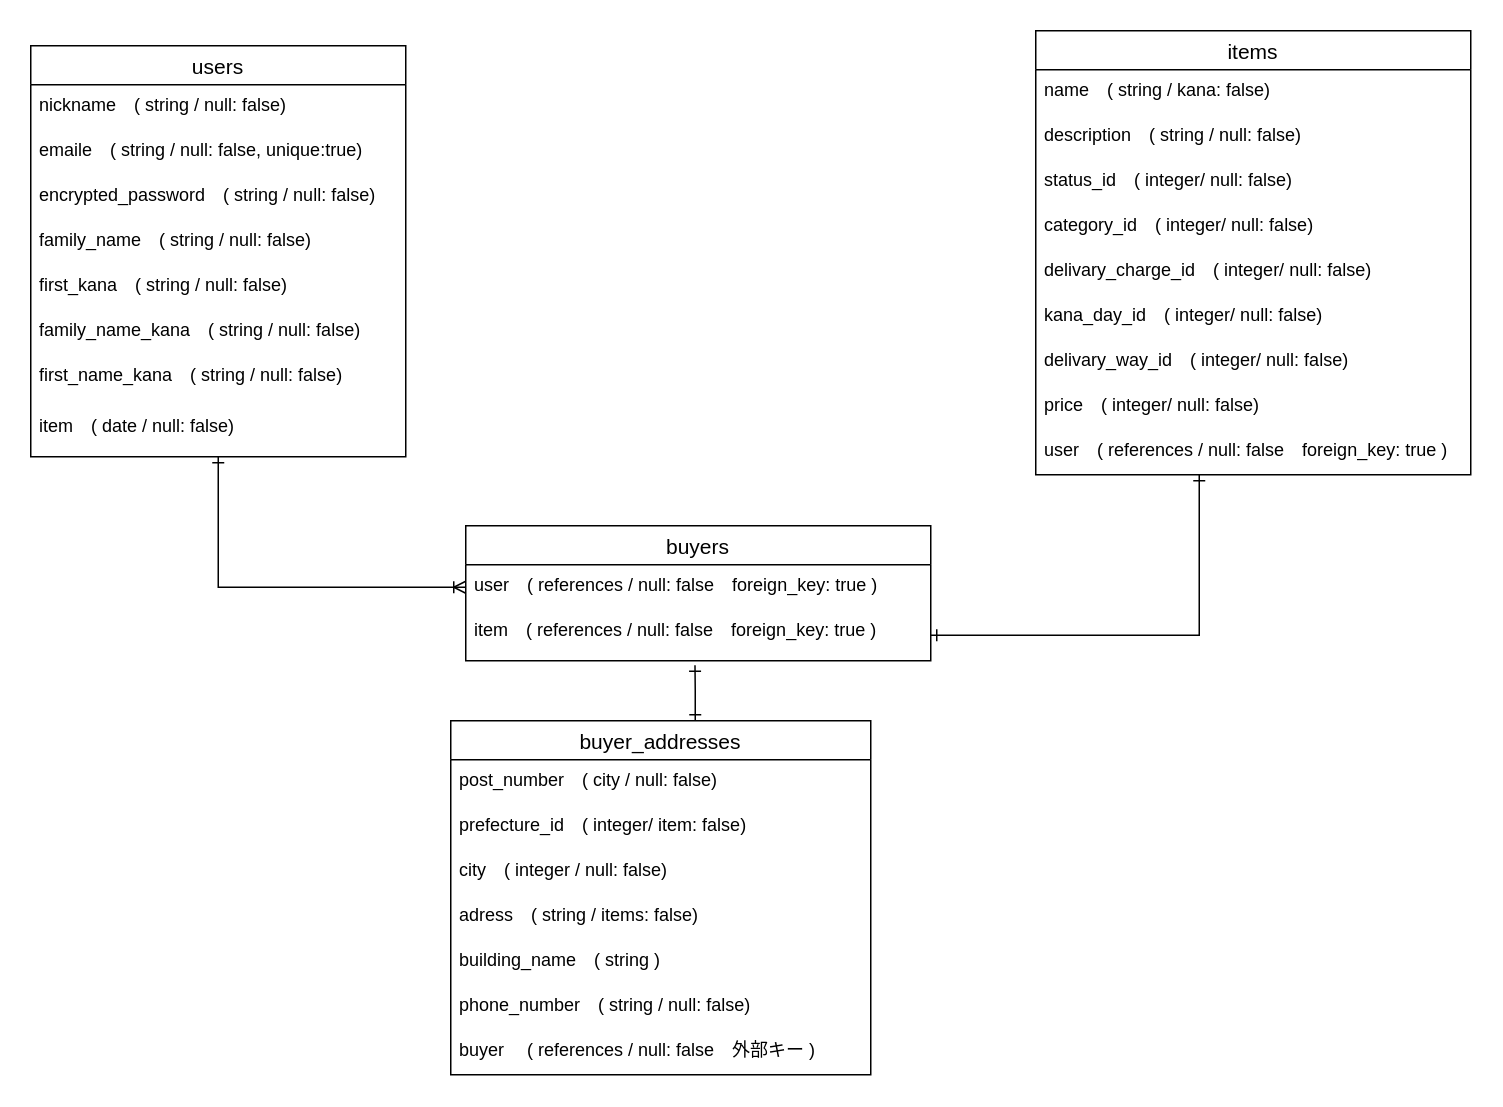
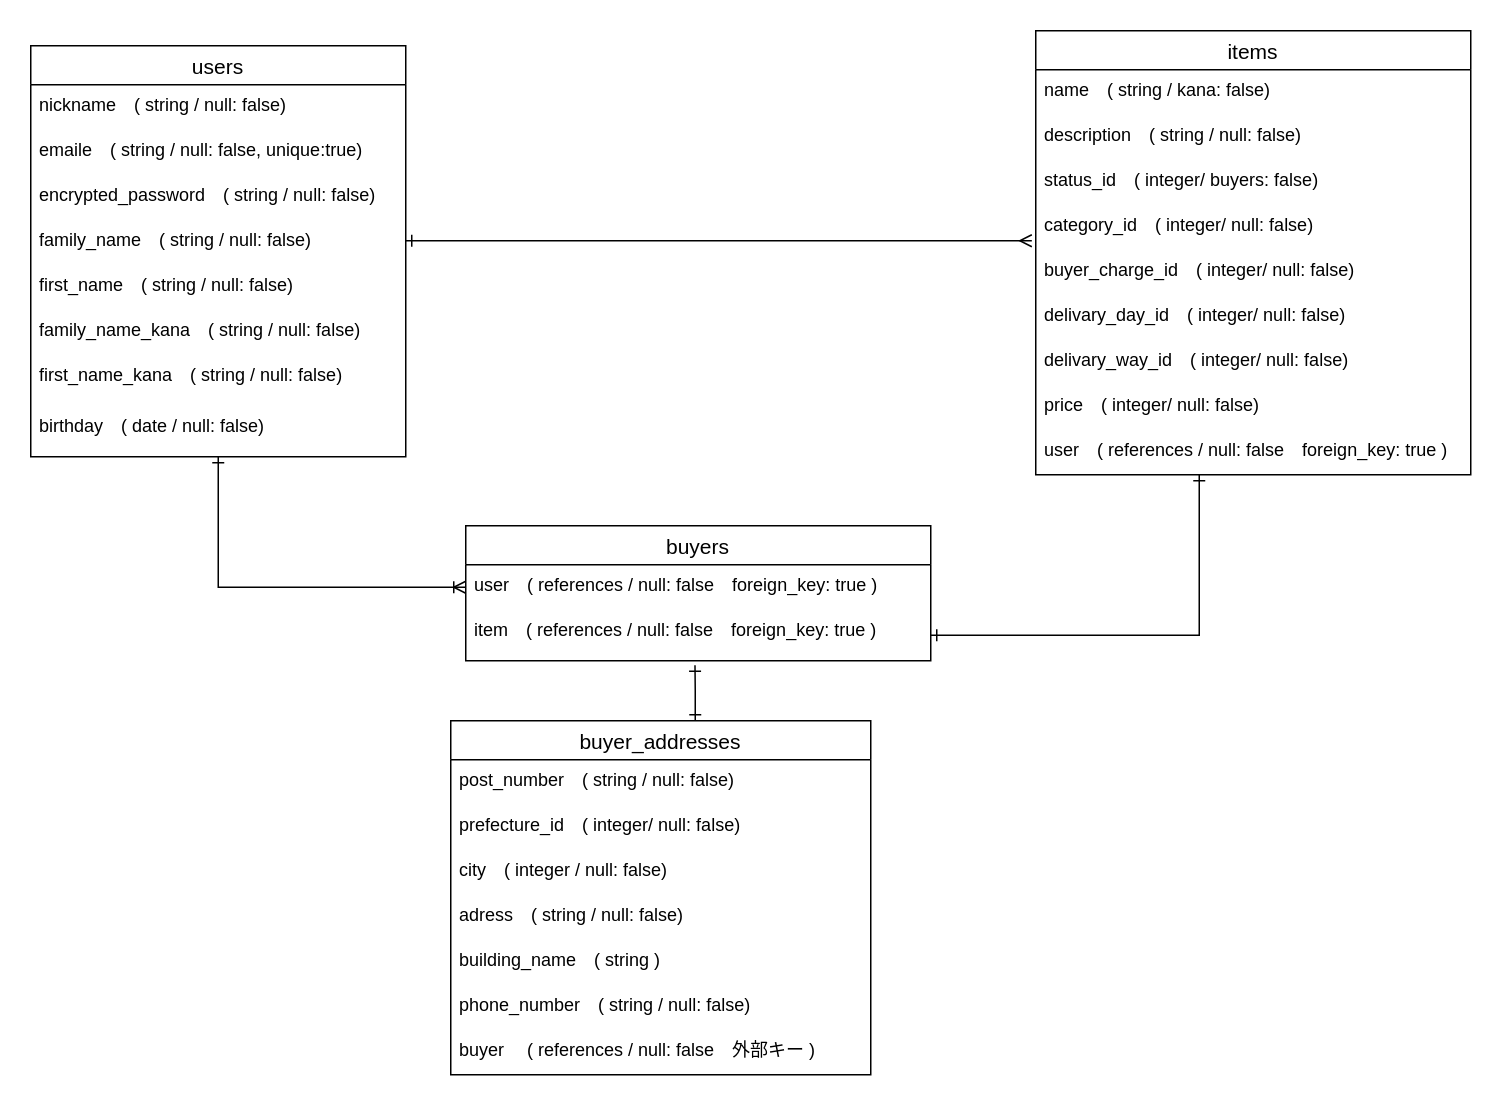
node "status_id ( integer/ null: false)": label "status_id ( integer/ null: false)" -> "status_id ( integer/ buyers: false)"
edge "category_id ( integer/ null: false)" -- "users": added
node "delivary_charge_id ( integer/ null: false)": label "delivary_charge_id ( integer/ null: false)" -> "buyer_charge_id ( integer/ null: false)"
node "first_kana ( string / null: false)": label "first_kana ( string / null: false)" -> "first_name ( string / null: false)"
node "kana_day_id ( integer/ null: false)": label "kana_day_id ( integer/ null: false)" -> "delivary_day_id ( integer/ null: false)"
node "item ( date / null: false)": label "item ( date / null: false)" -> "birthday ( date / null: false)"
node "post_number ( city / null: false)": label "post_number ( city / null: false)" -> "post_number ( string / null: false)"
node "prefecture_id ( integer/ item: false)": label "prefecture_id ( integer/ item: false)" -> "prefecture_id ( integer/ null: false)"
node "adress ( string / items: false)": label "adress ( string / items: false)" -> "adress ( string / null: false)"
